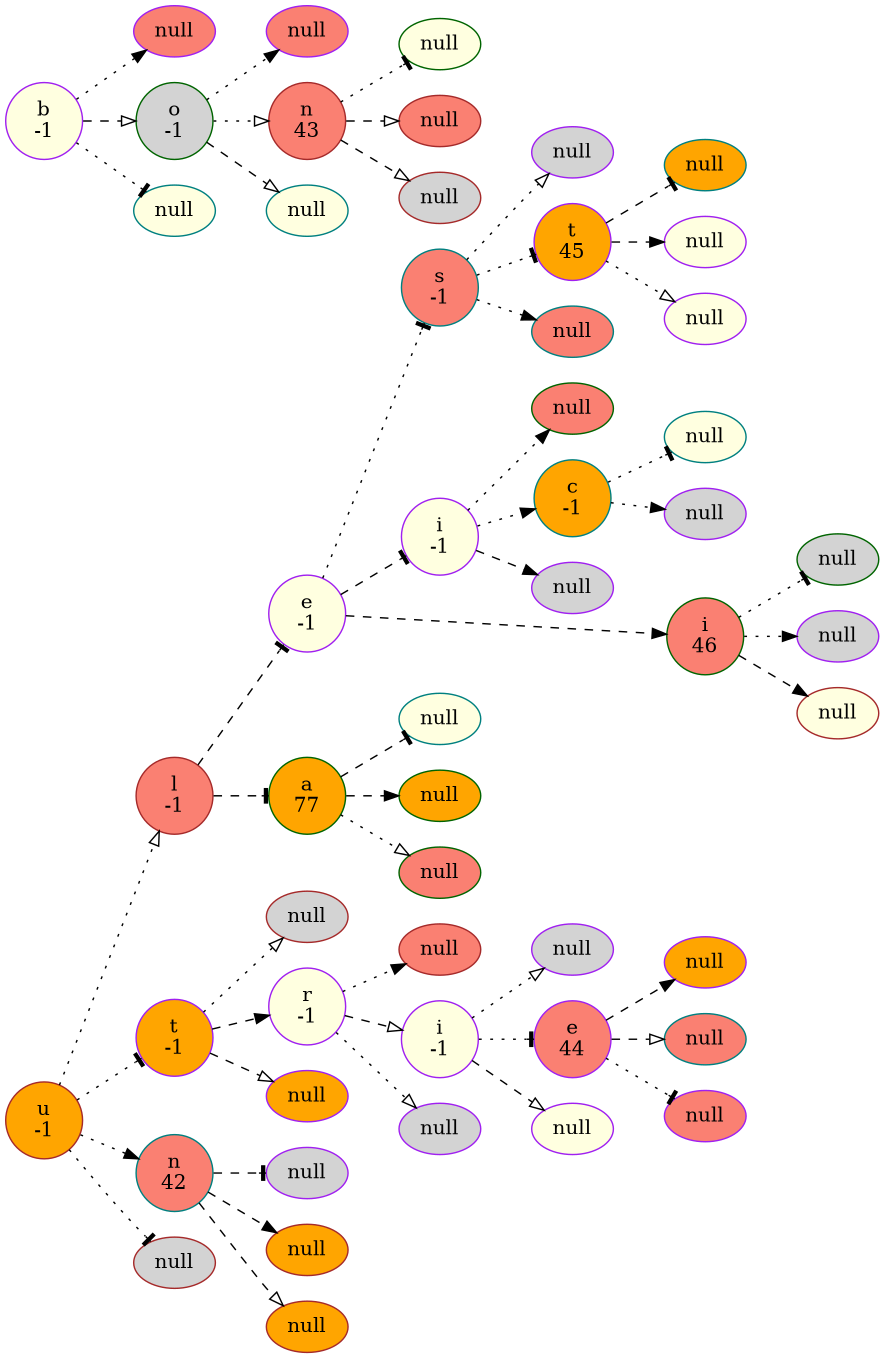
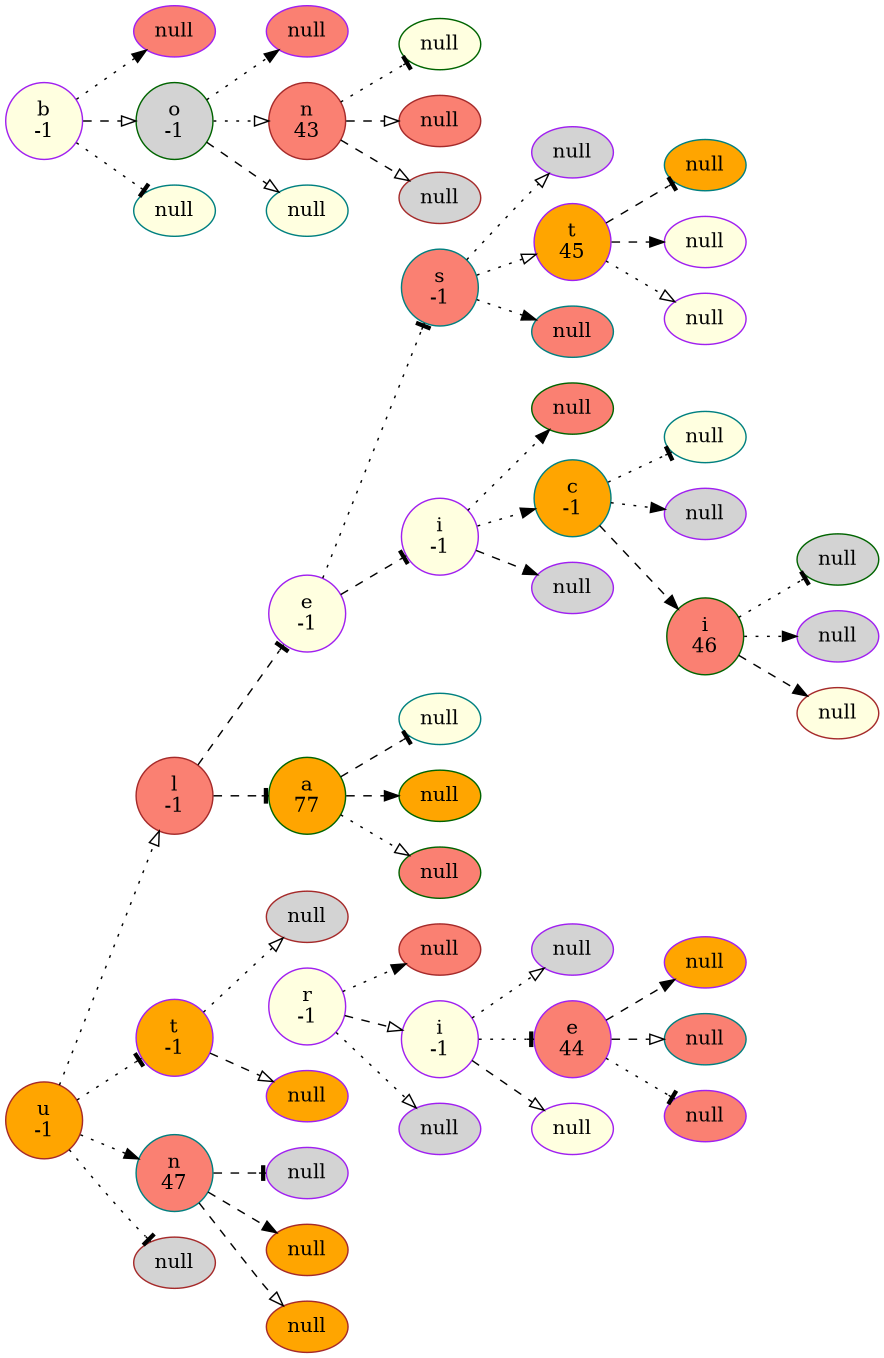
edge "s -1" -> "t 45": arrowhead tee -> onormal
edge "e -1" -> "i 46": now "c -1" -> "i 46"
edge "t -1" -> "r -1": removed
node "n 42": label "n 42" -> "n 47"
